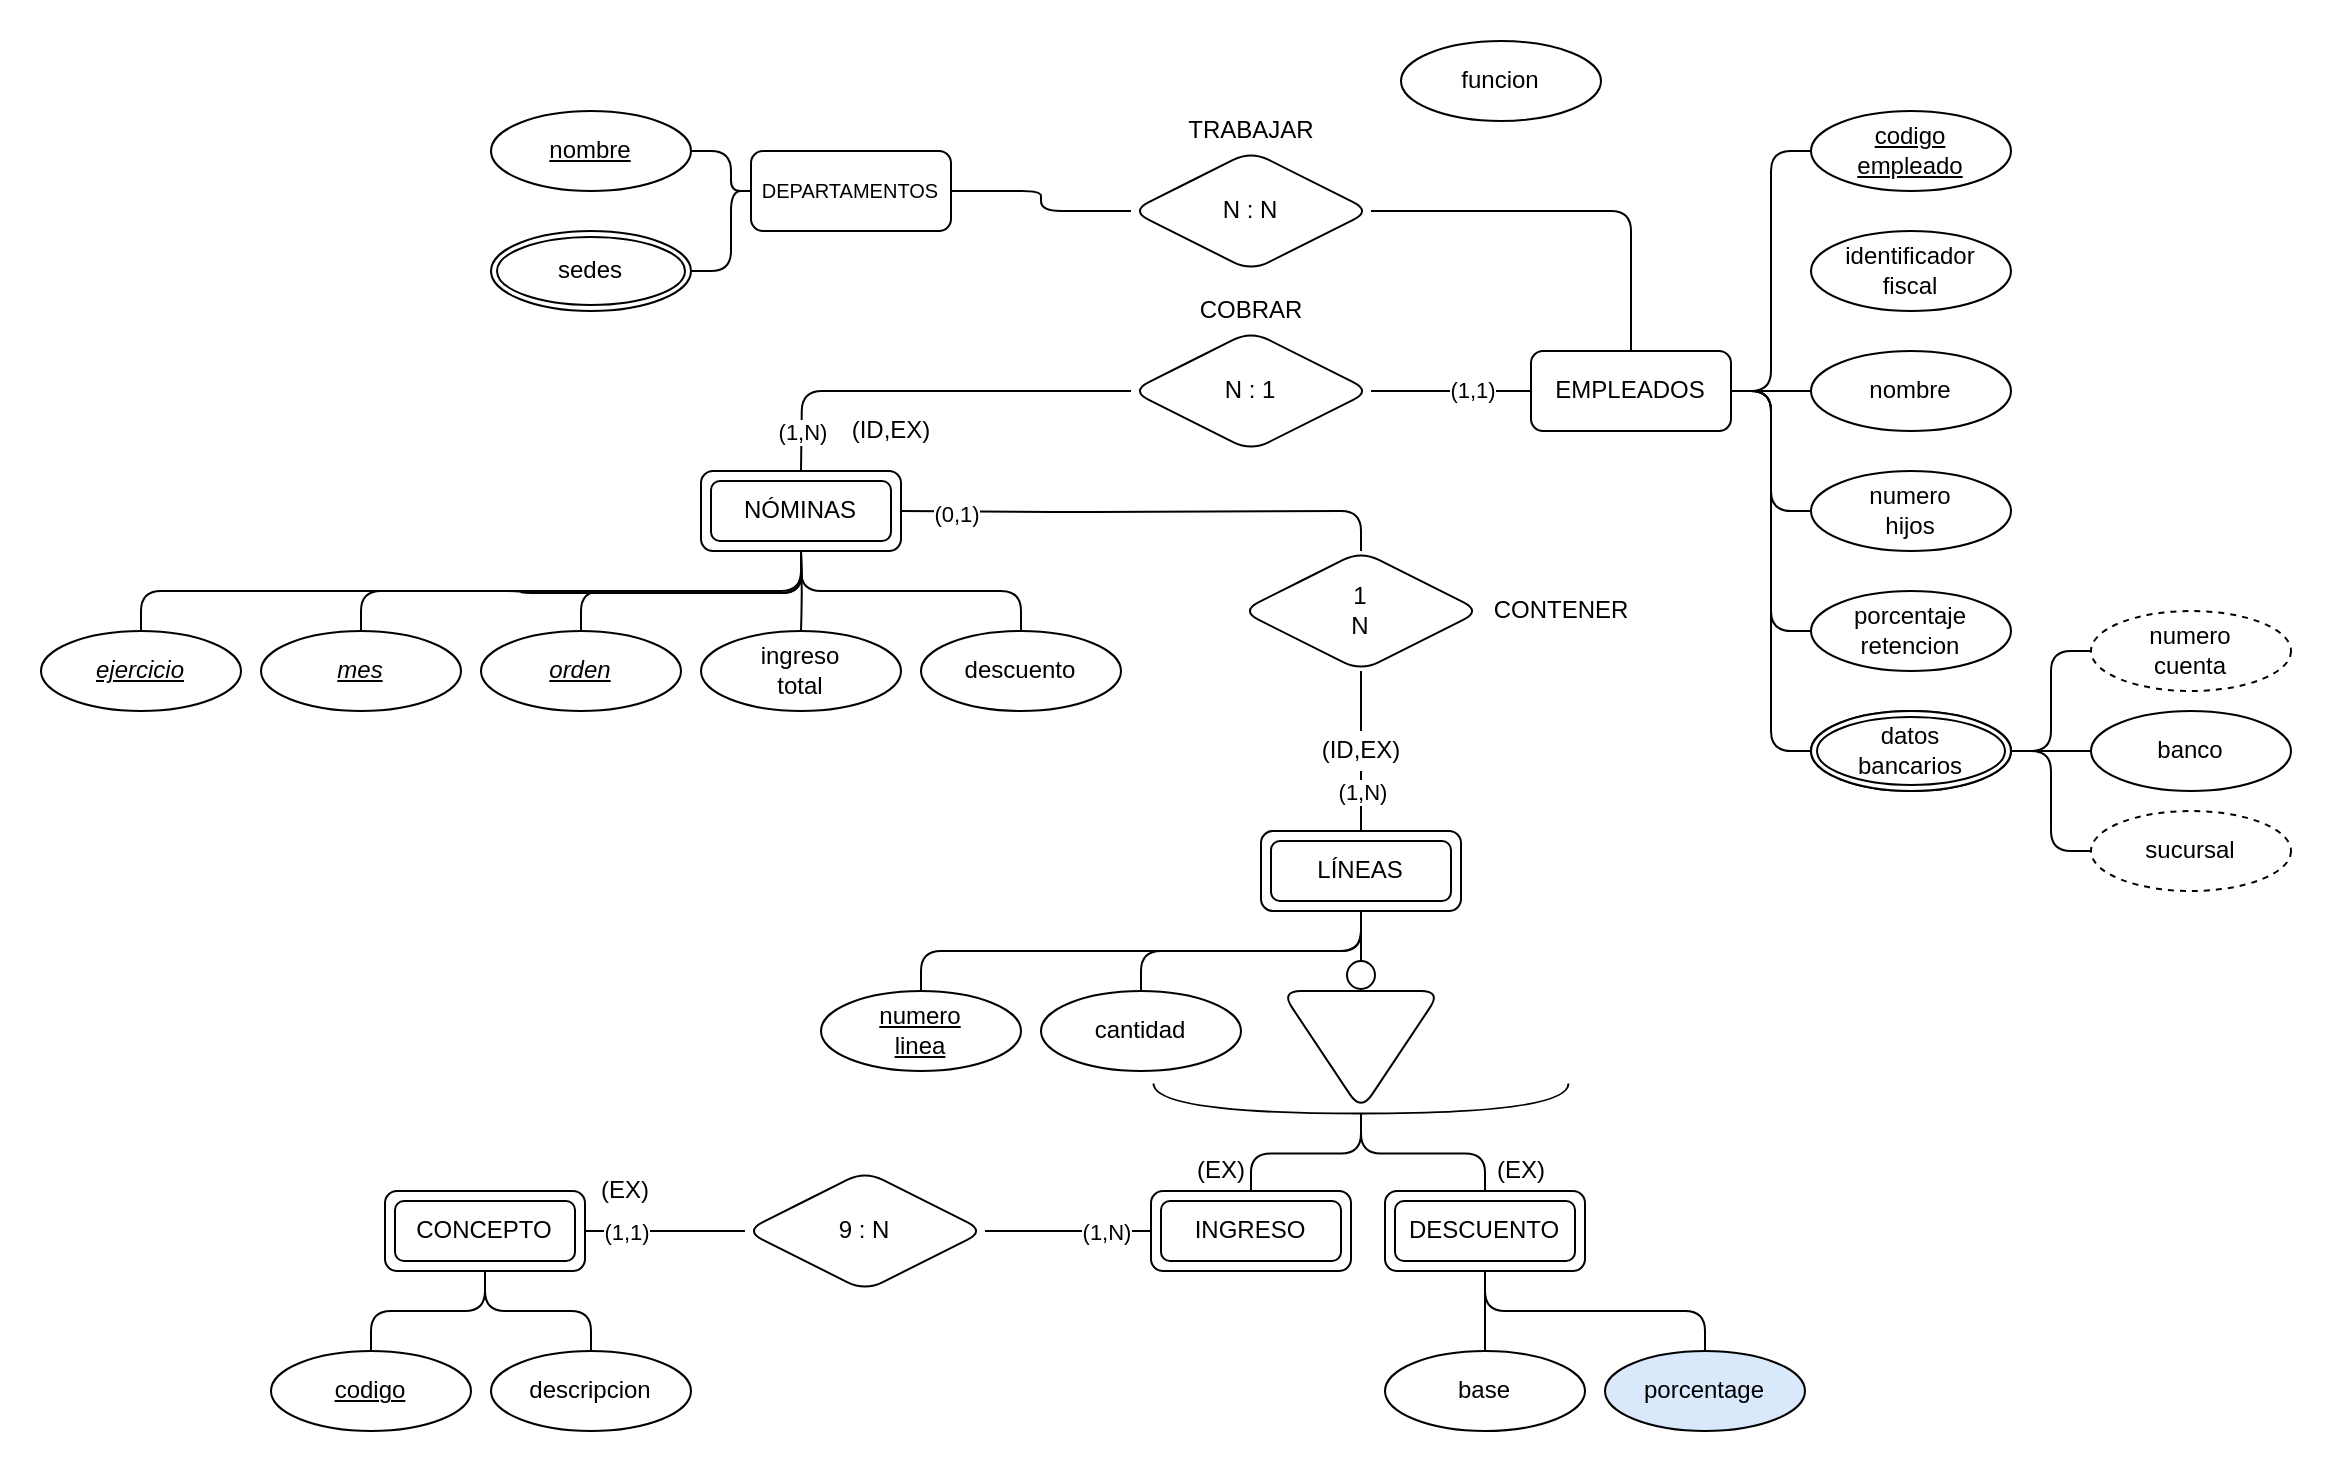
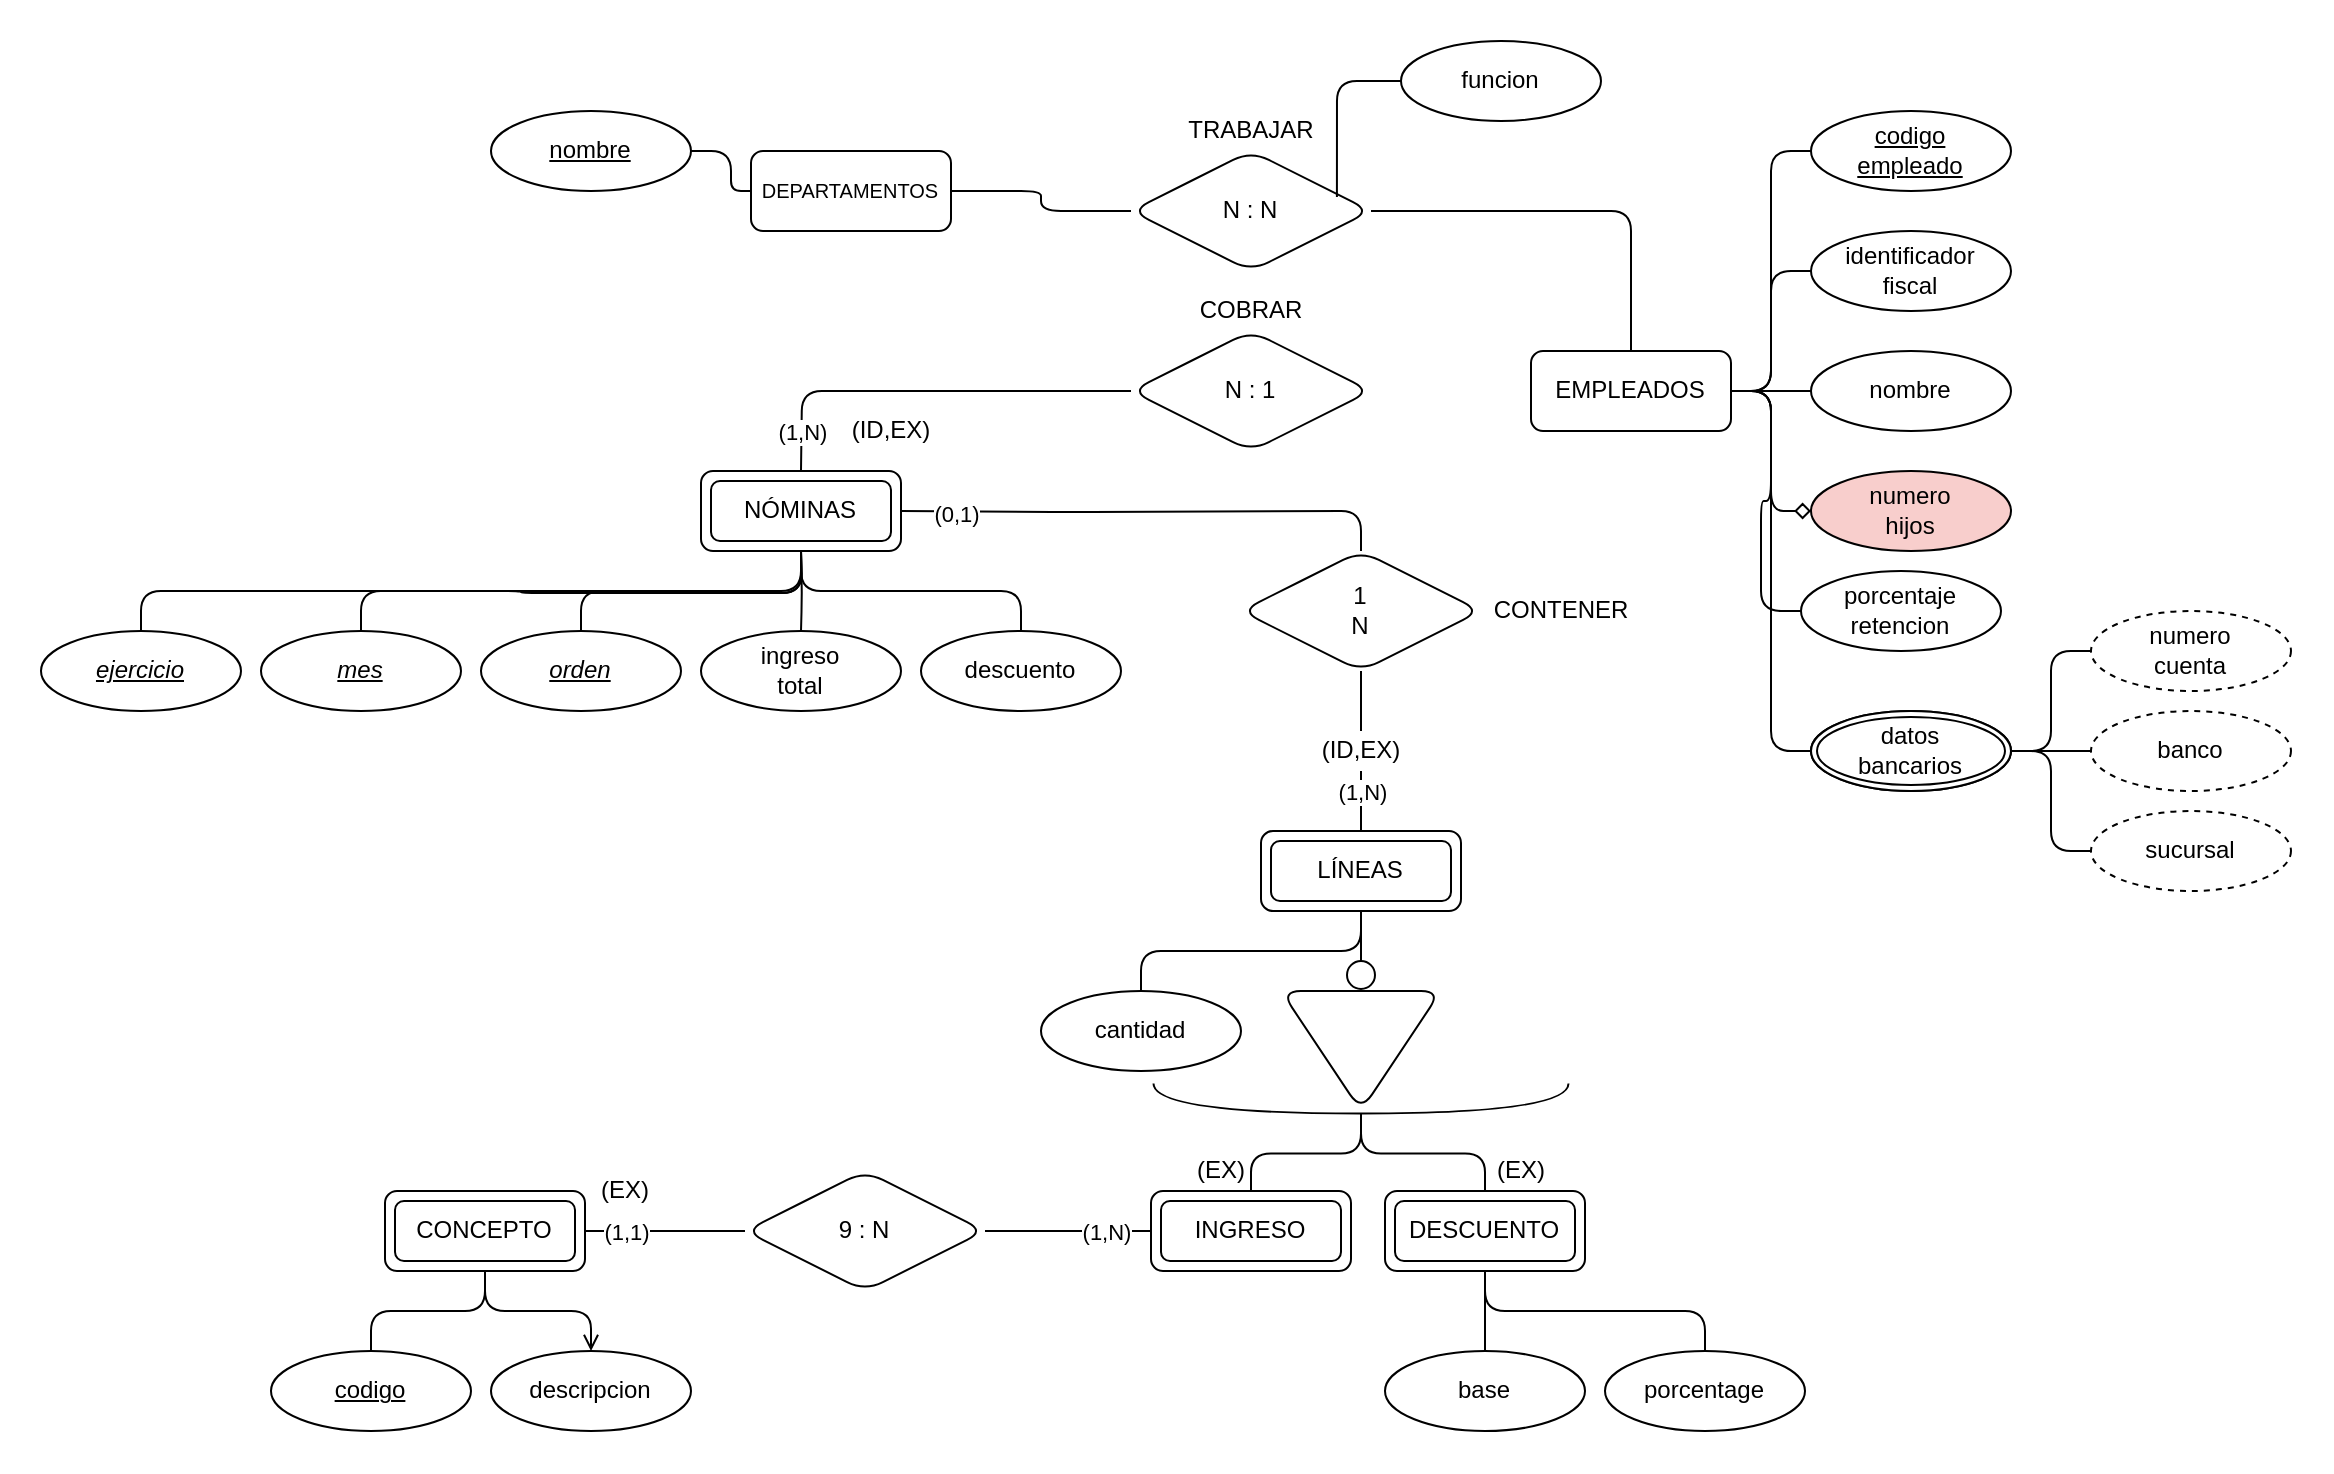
edge "funcion" -- "N : N": added
edge "DEPARTAMENTOS" -- "sedes": removed
node "sedes": removed
edge "identificador fiscal" -- "EMPLEADOS": added
edge "N : 1" -- "EMPLEADOS": removed, label "(1,1)"
edge "EMPLEADOS" -- "numero hijos": arrowhead none -> diamond
node "numero hijos": fillcolor #ffffff -> #f8cecc
node "porcentaje retencion": moved (1911, 631) -> (1901, 611)
node "banco": style solid -> dashed
edge "LÍNEAS" -- "numero linea": removed
node "numero linea": removed
edge "CONCEPTO" -- "descripcion": arrowhead none -> open
node "porcentage": fillcolor #dae8fc -> #ffffff
